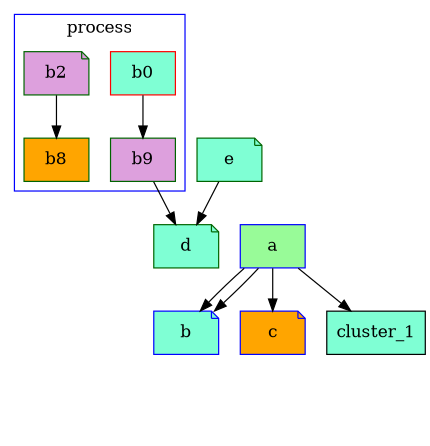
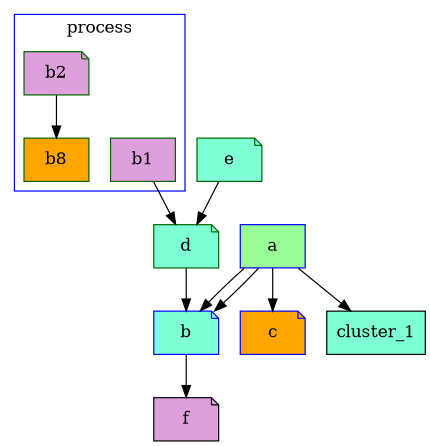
node "b0": removed
node "b9": label "b9" -> "b1"
edge "d" -> "b": added
node "f": added
